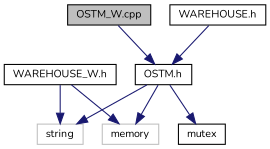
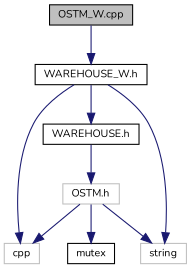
edge "OSTM_W.cpp" -> "OSTM.h": now "OSTM_W.cpp" -> "WAREHOUSE_W.h"
node "OSTM.h": color black -> grey75
edge "WAREHOUSE_W.h" -> "WAREHOUSE.h": added
node "memory": label "memory" -> "cpp"
